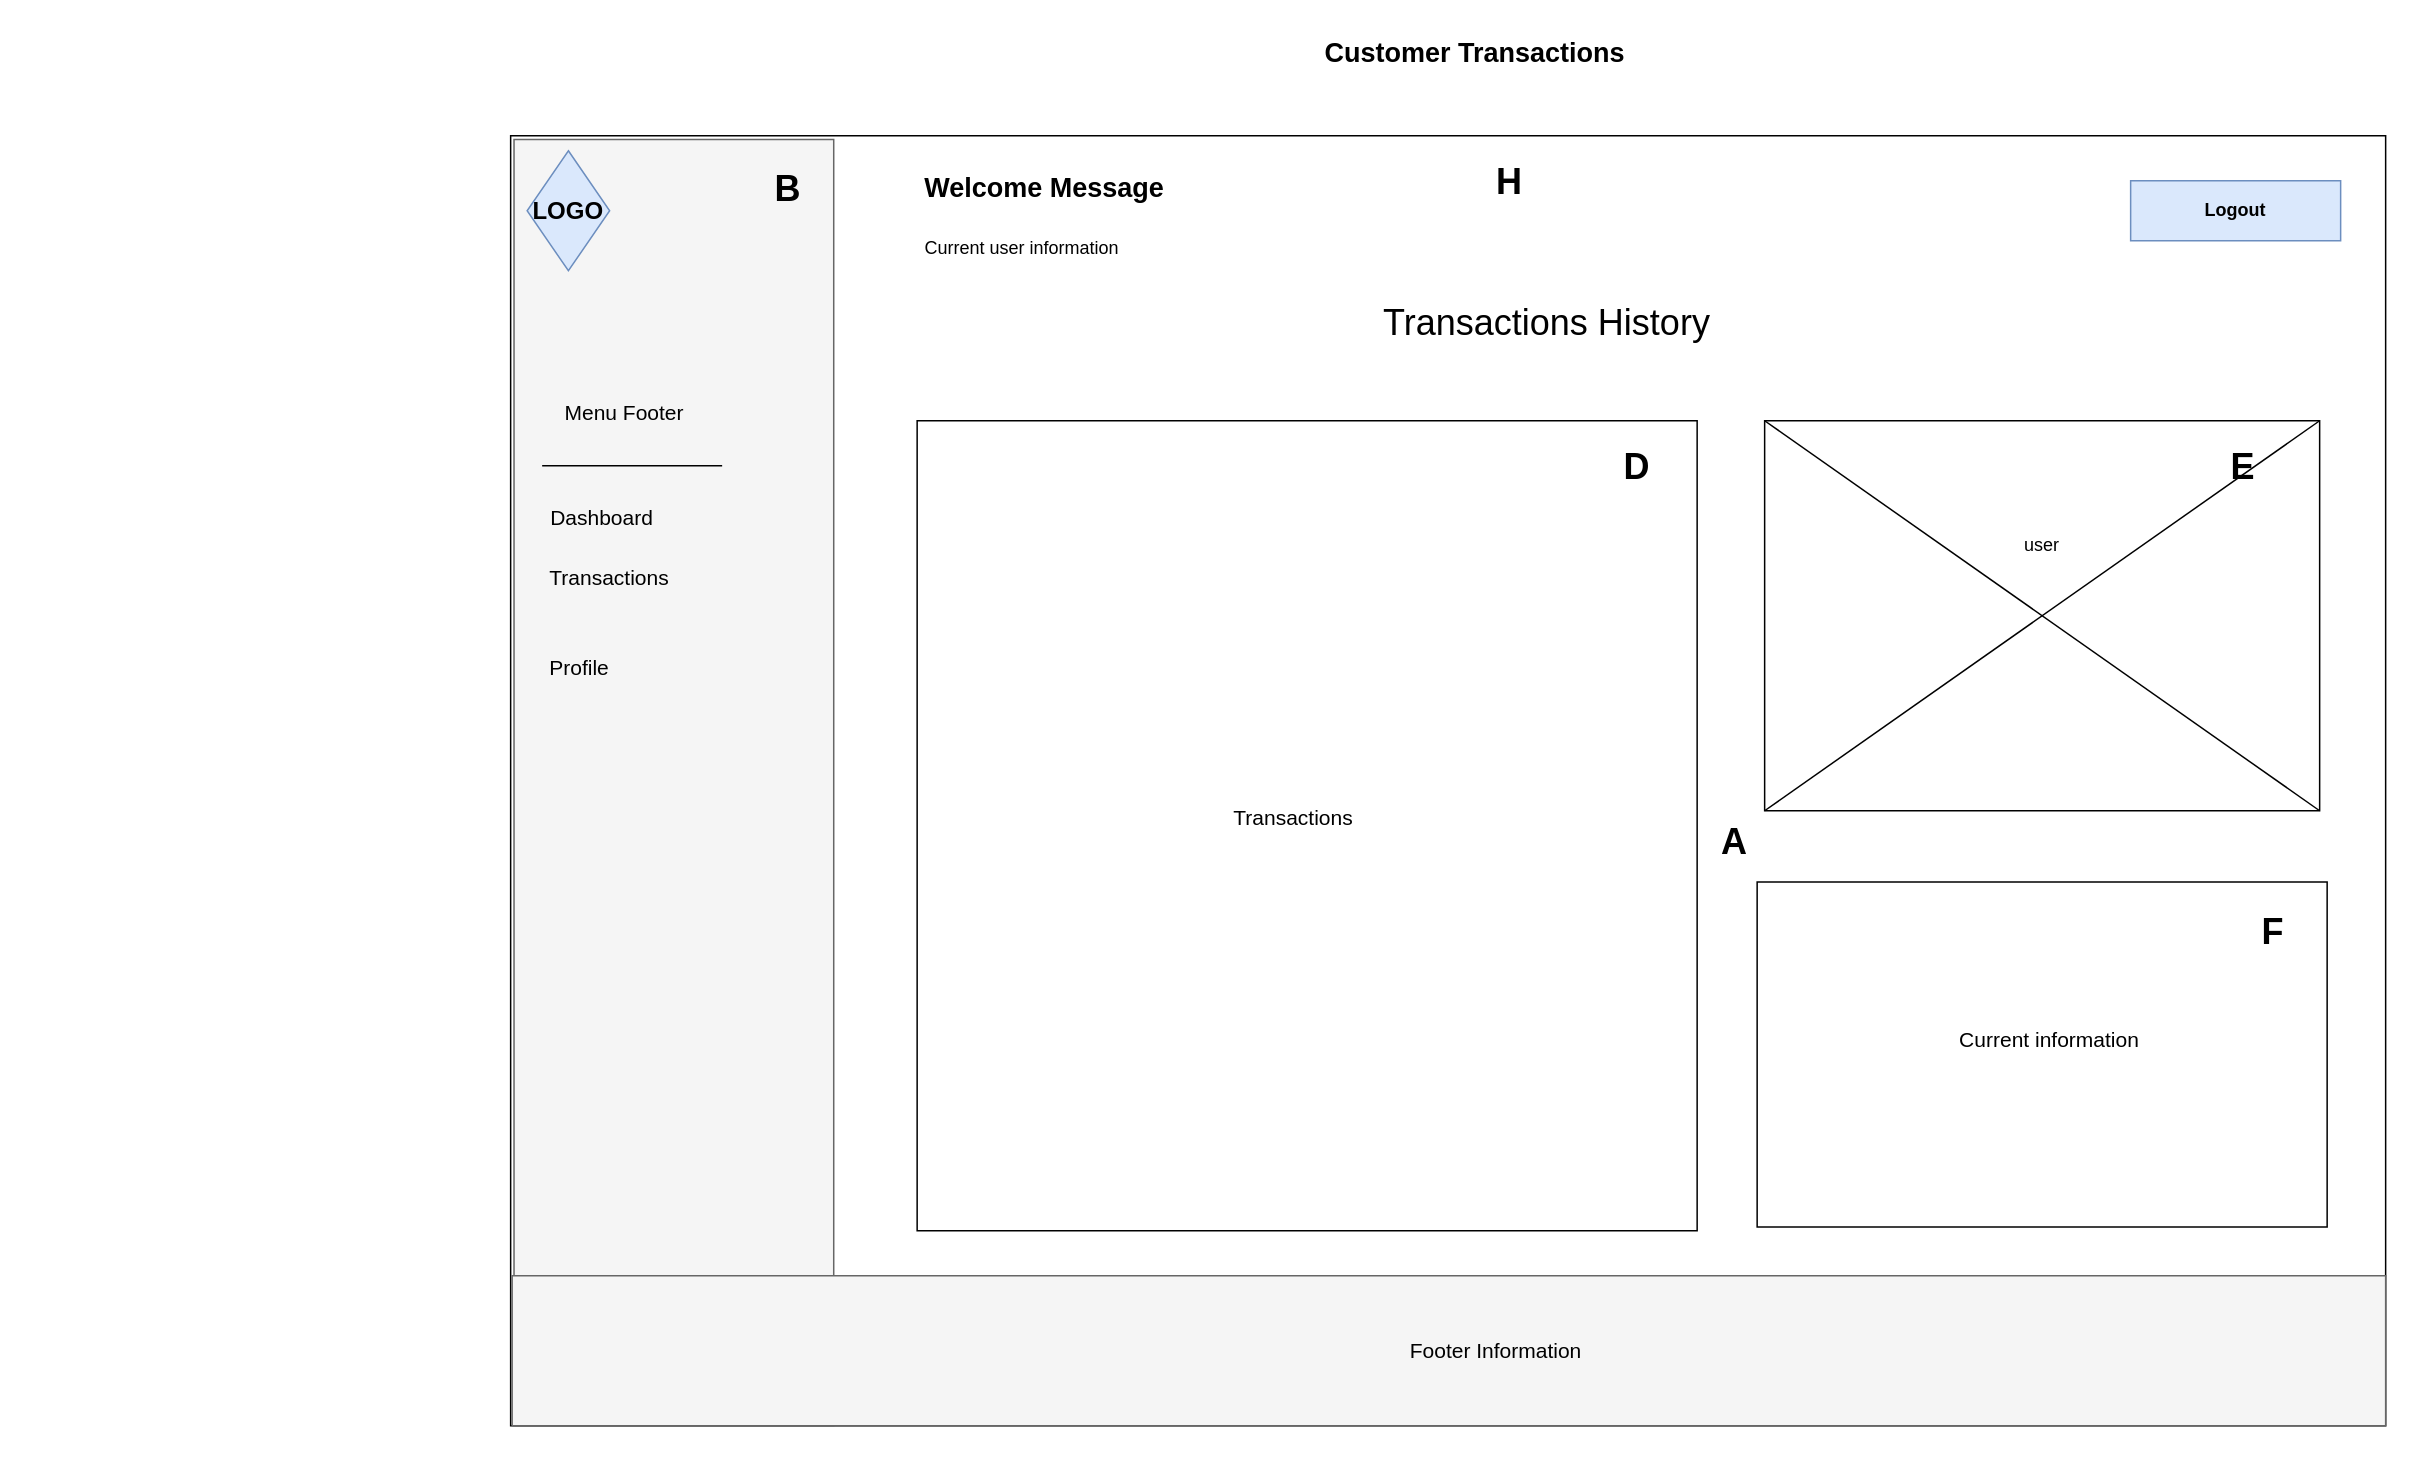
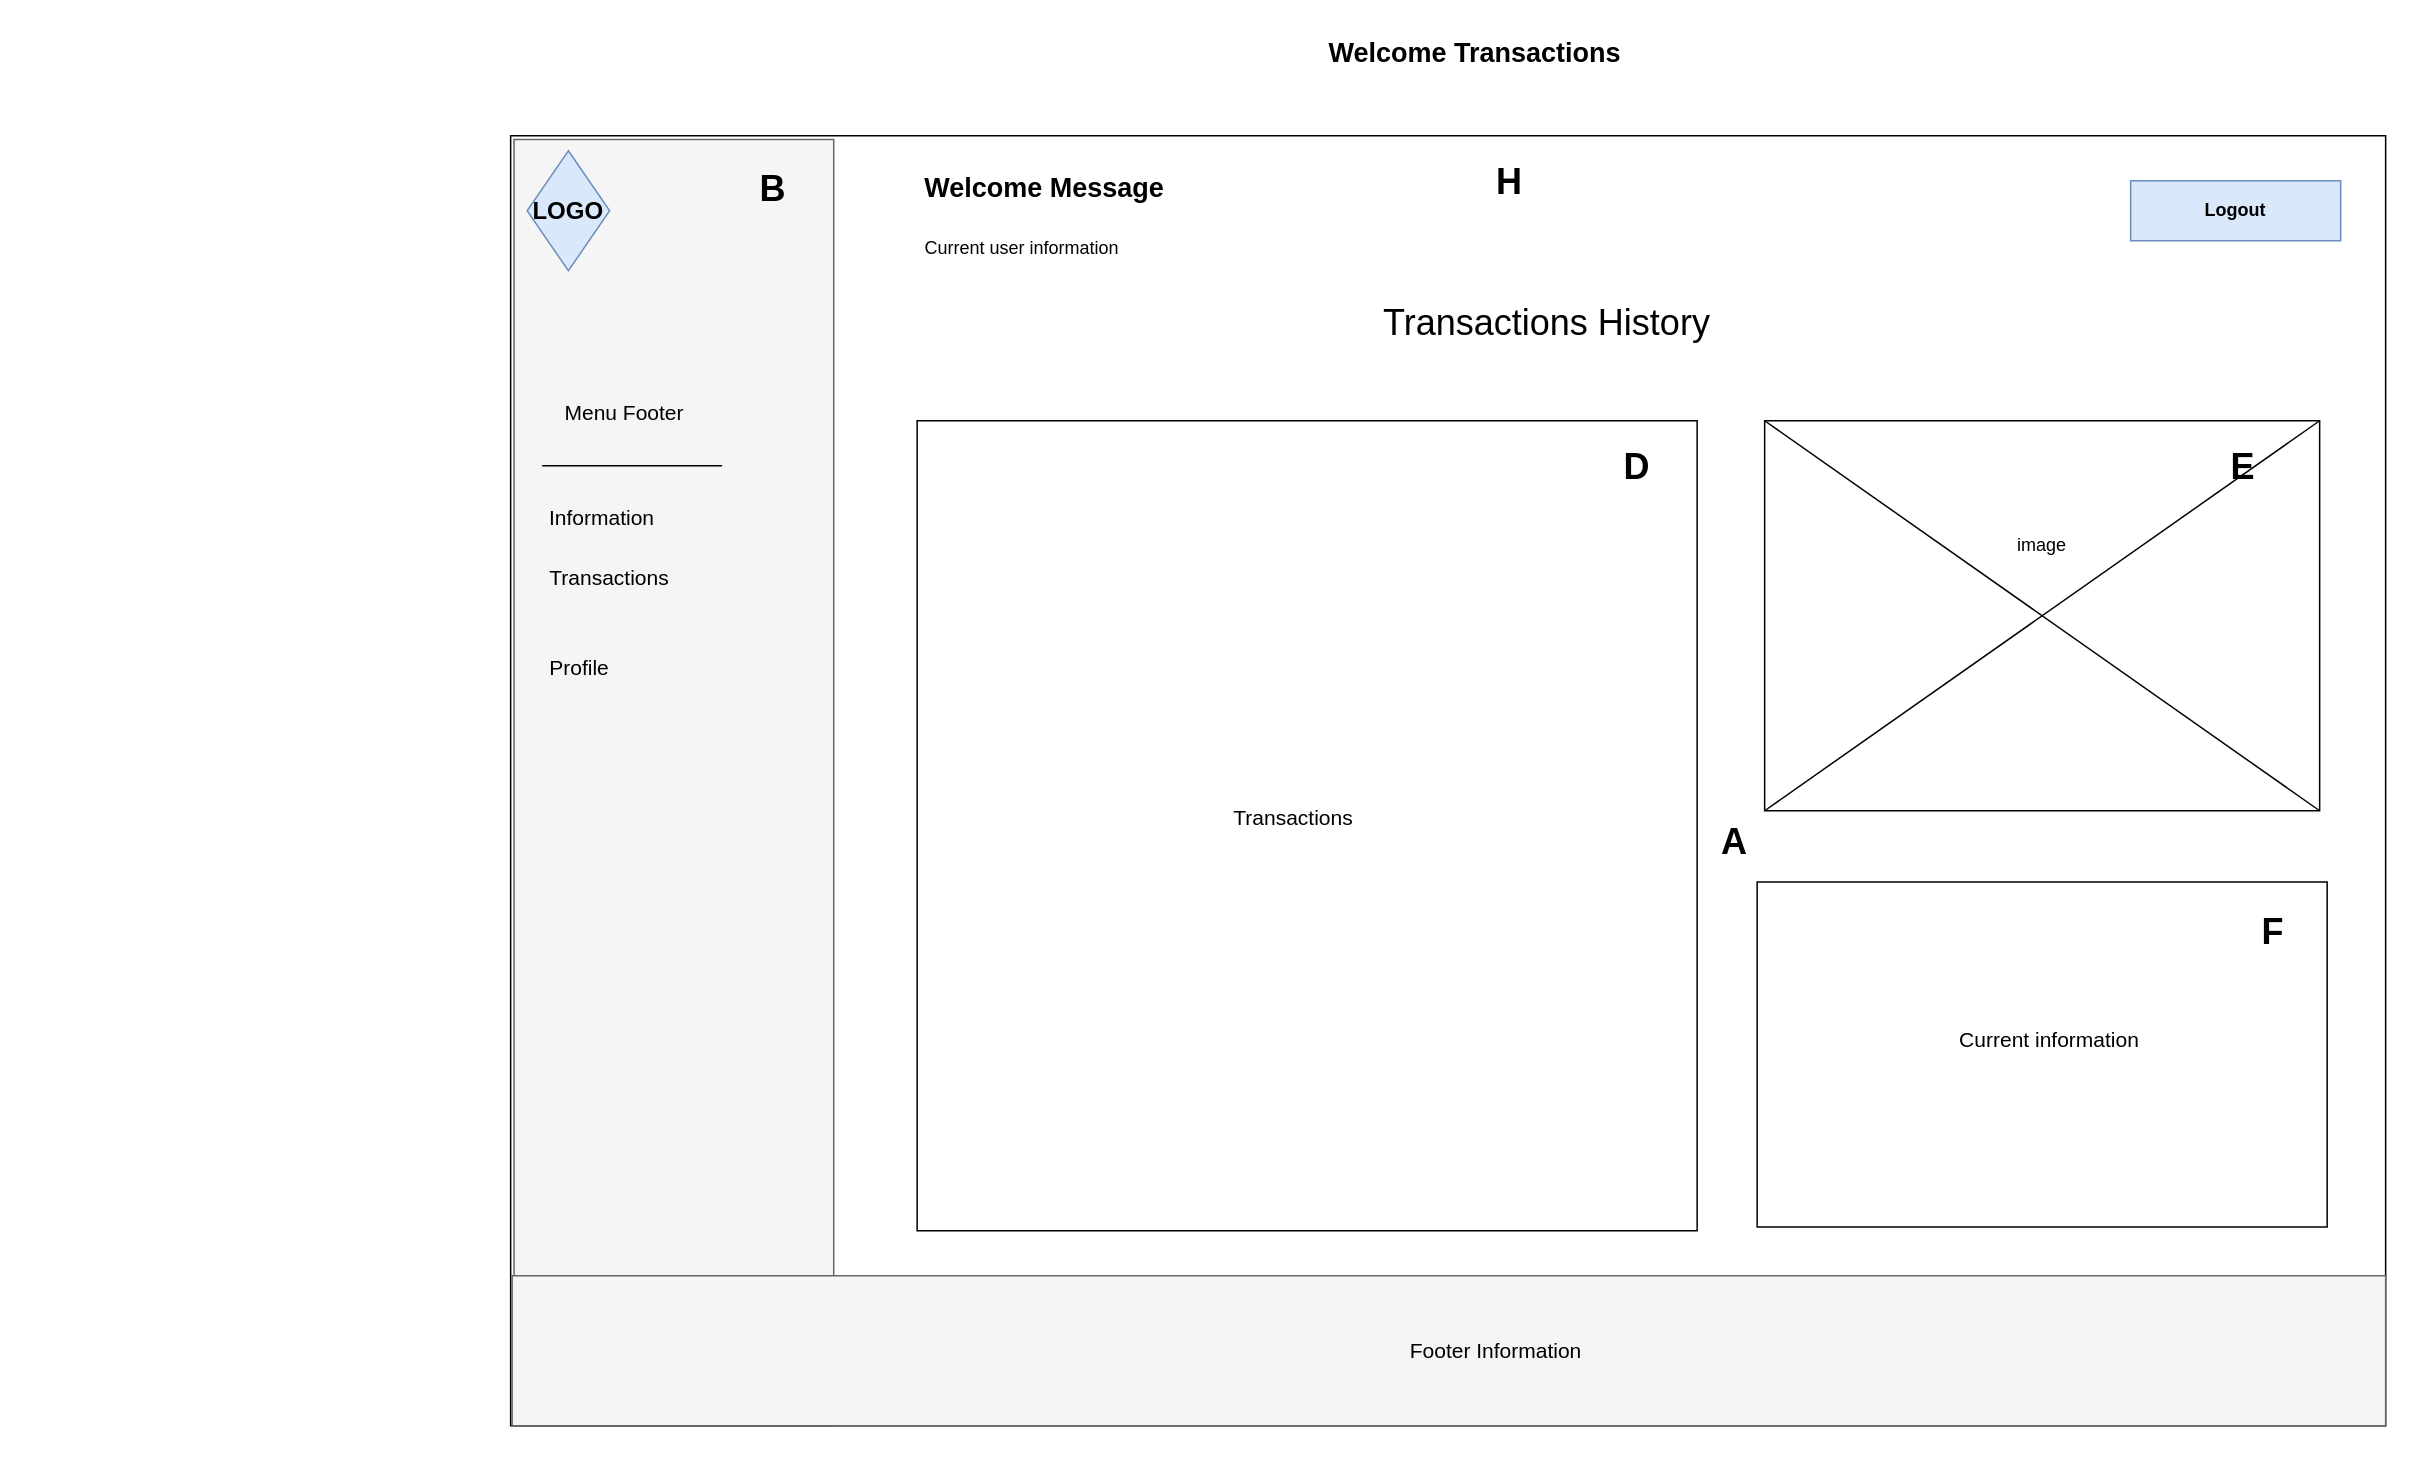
node "Customer Transactions": label "Customer Transactions" -> "Welcome Transactions"
node "B": moved (788, 188) -> (773, 188)
node "Dashboard": label "Dashboard" -> "Information"
node "user": label "user" -> "image"
